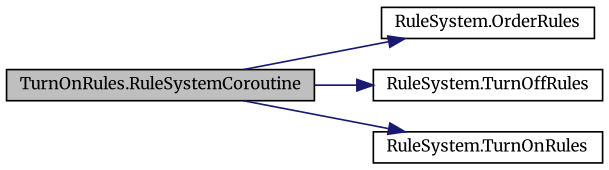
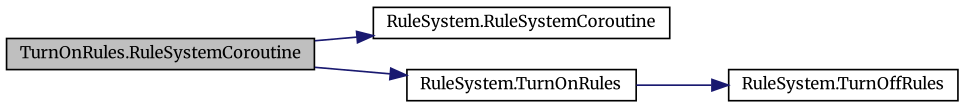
node "RuleSystem.OrderRules": label "RuleSystem.OrderRules" -> "RuleSystem.RuleSystemCoroutine"
edge "TurnOnRules.RuleSystemCoroutine" -> "RuleSystem.TurnOffRules": now "RuleSystem.TurnOnRules" -> "RuleSystem.TurnOffRules"
